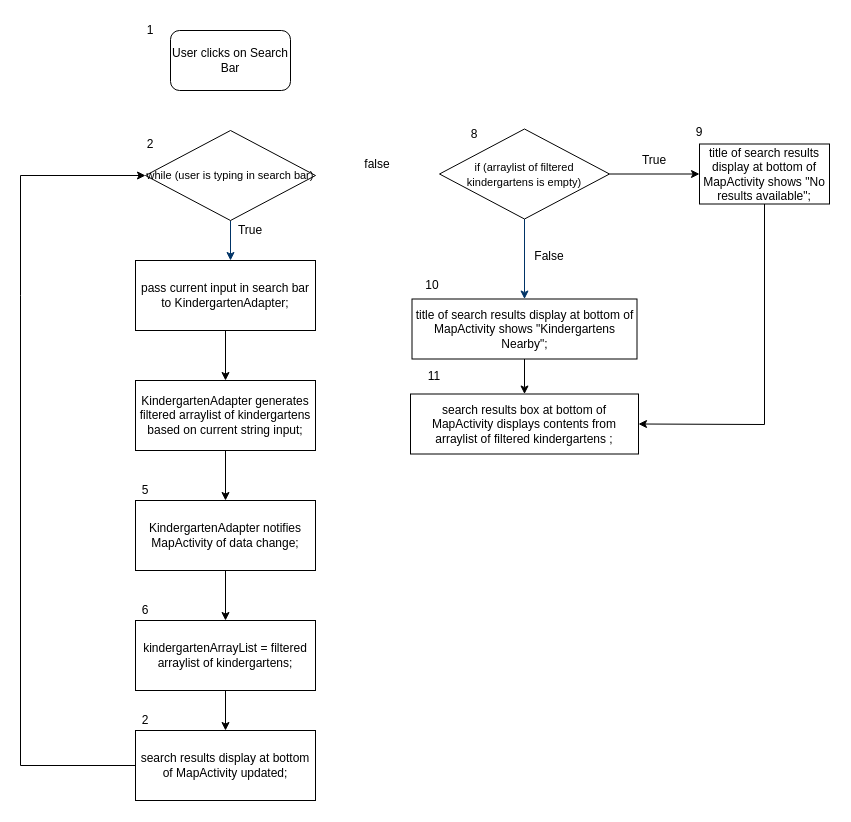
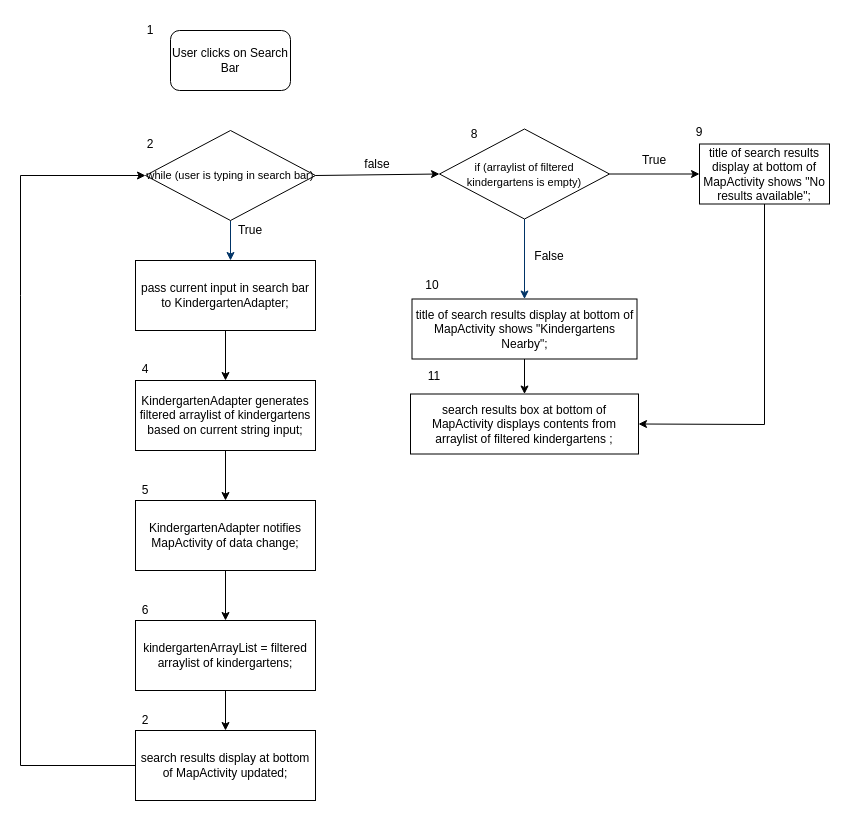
edge "while (user is typing in search bar)" -> "if (arraylist of filtered kindergartens is empty)": added
node "4": added
